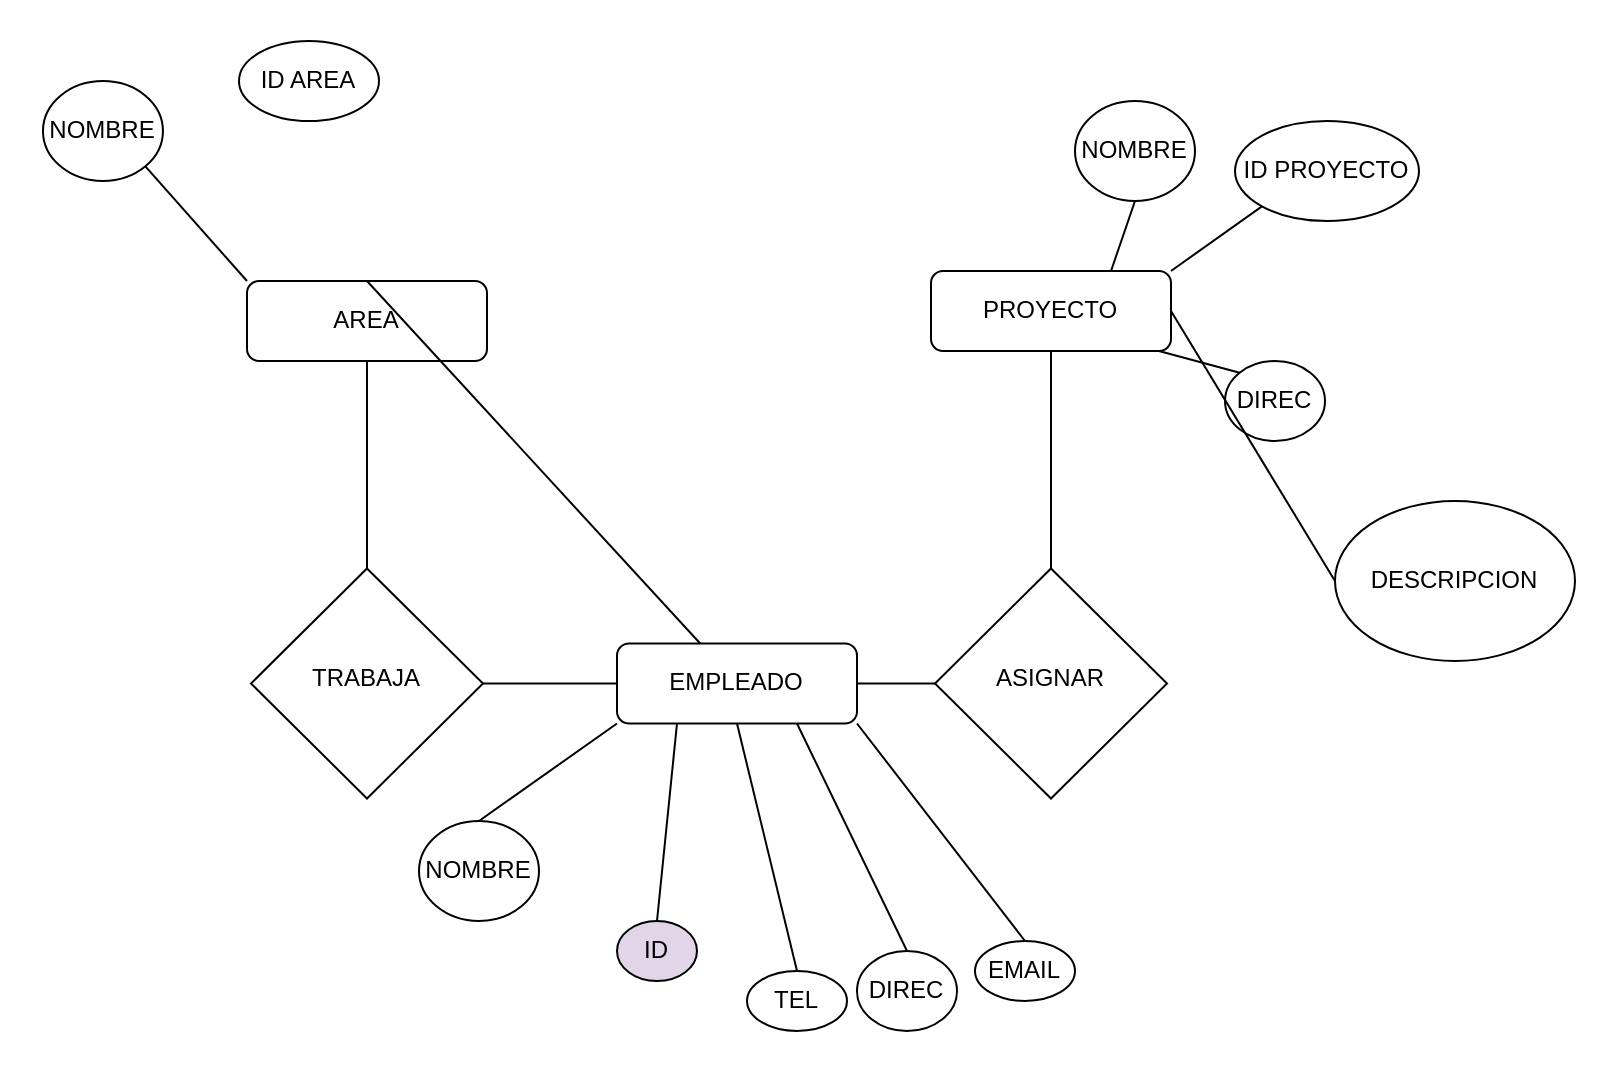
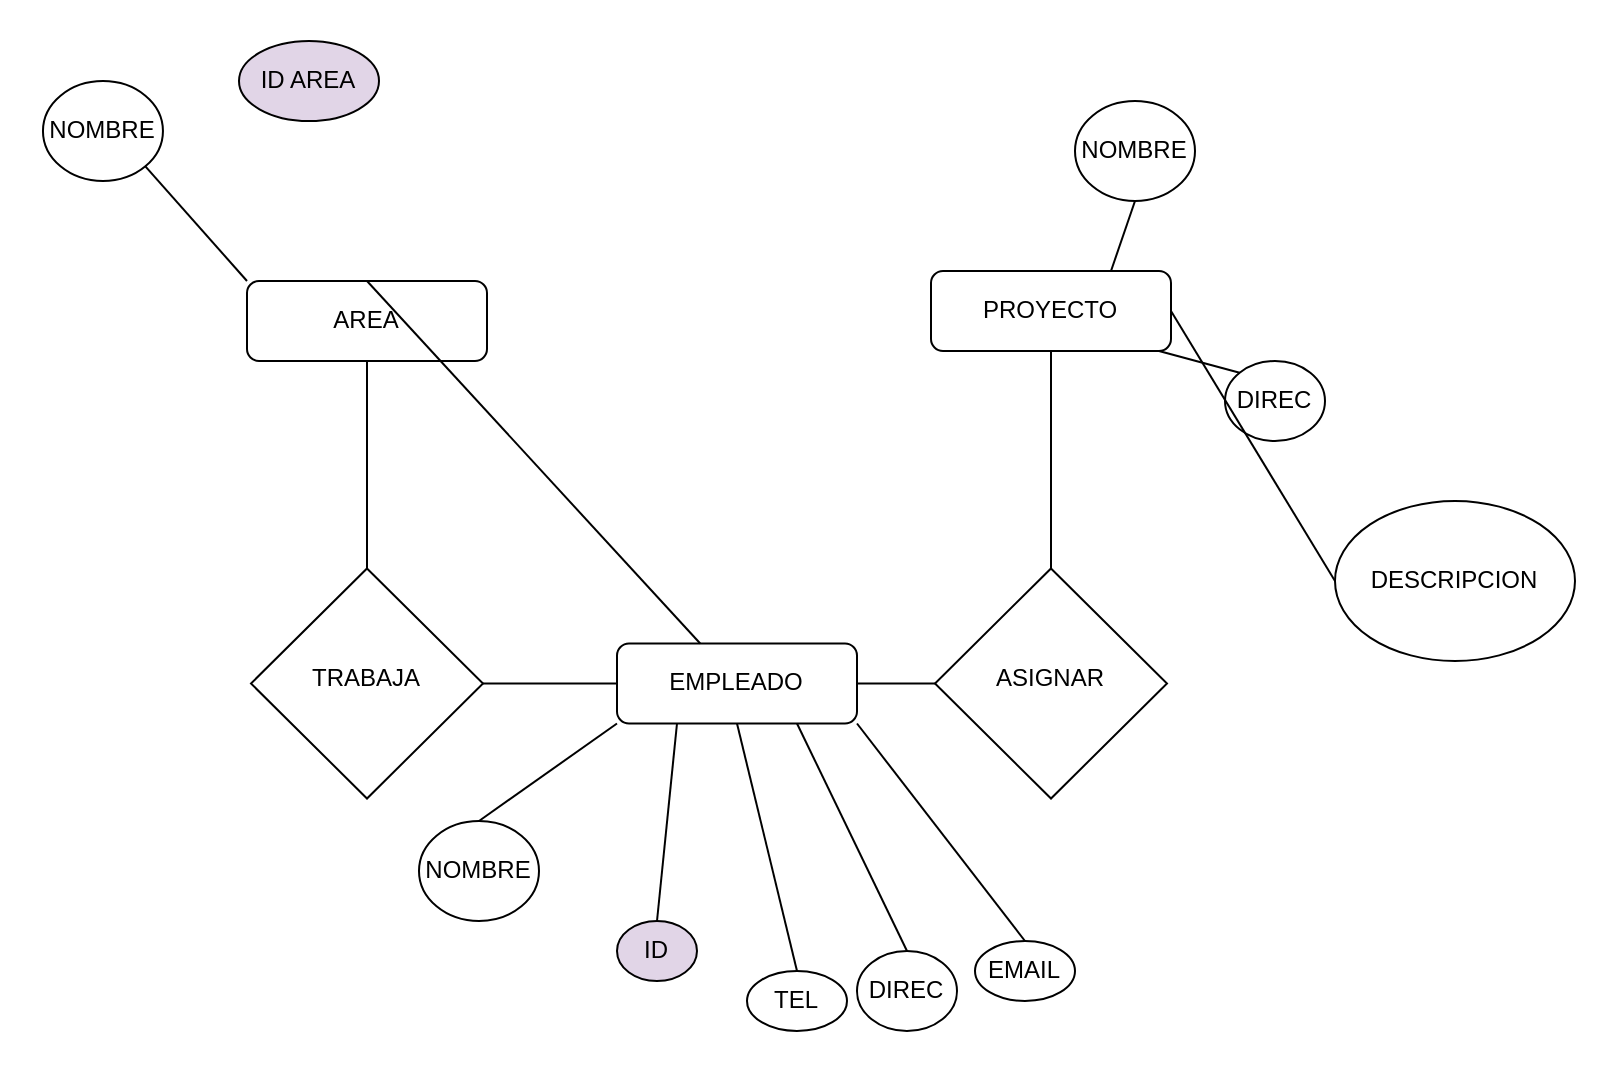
node "ID AREA": fillcolor #ffffff -> #e1d5e7
node "ID PROYECTO": removed
edge "ID PROYECTO" -- "PROYECTO": removed
